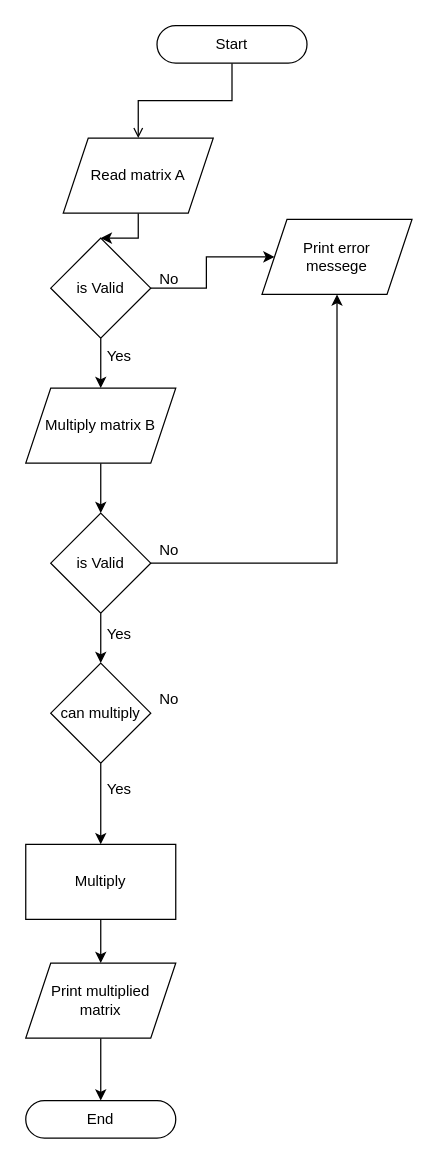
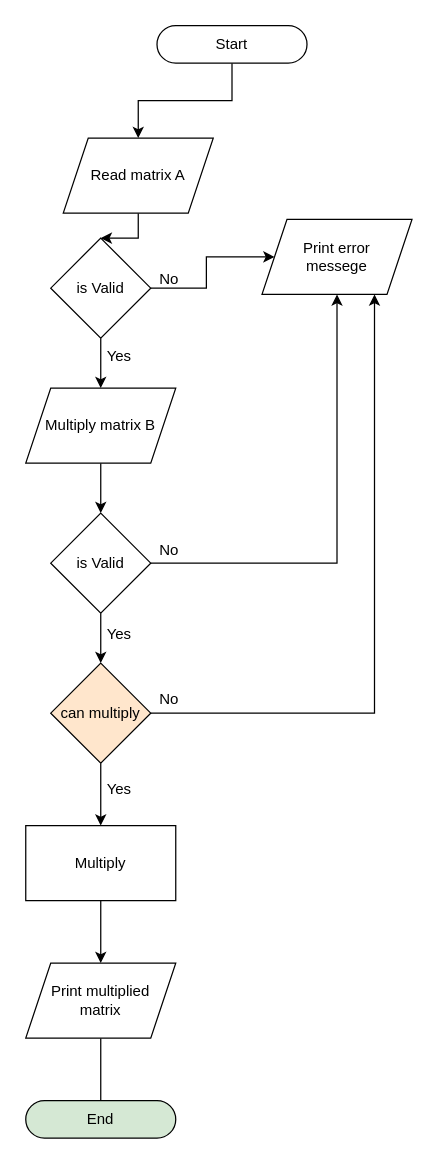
edge "Start" -> "Read matrix A": arrowhead open -> classic
edge "can multiply" -> "Print error messege": added
node "can multiply": fillcolor #ffffff -> #ffe6cc
node "Multiply": moved (101, 882) -> (101, 863)
edge "Print multiplied matrix" -> "End": arrowhead classic -> none
node "End": fillcolor #ffffff -> #d5e8d4
